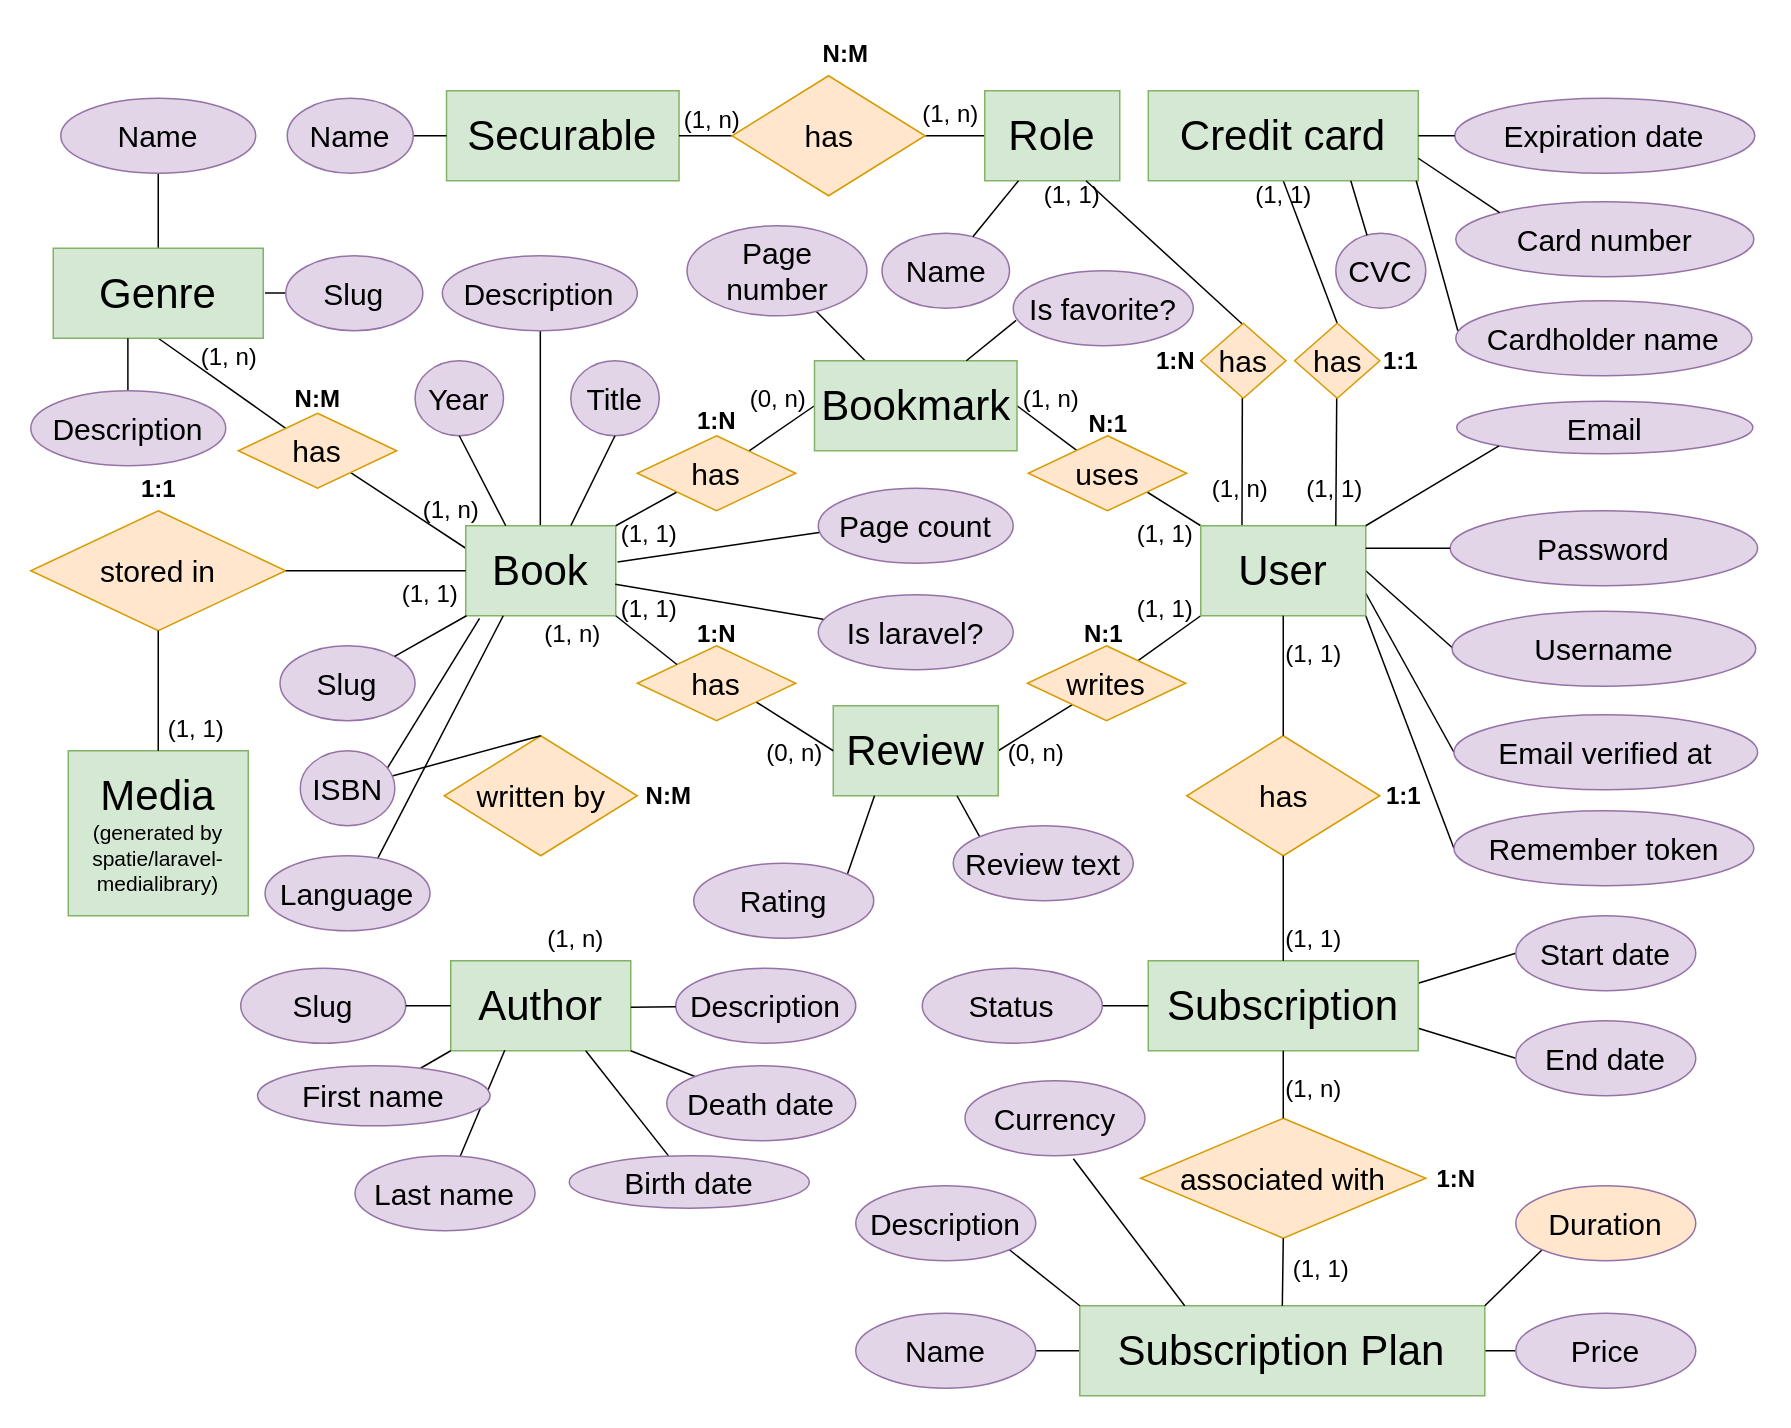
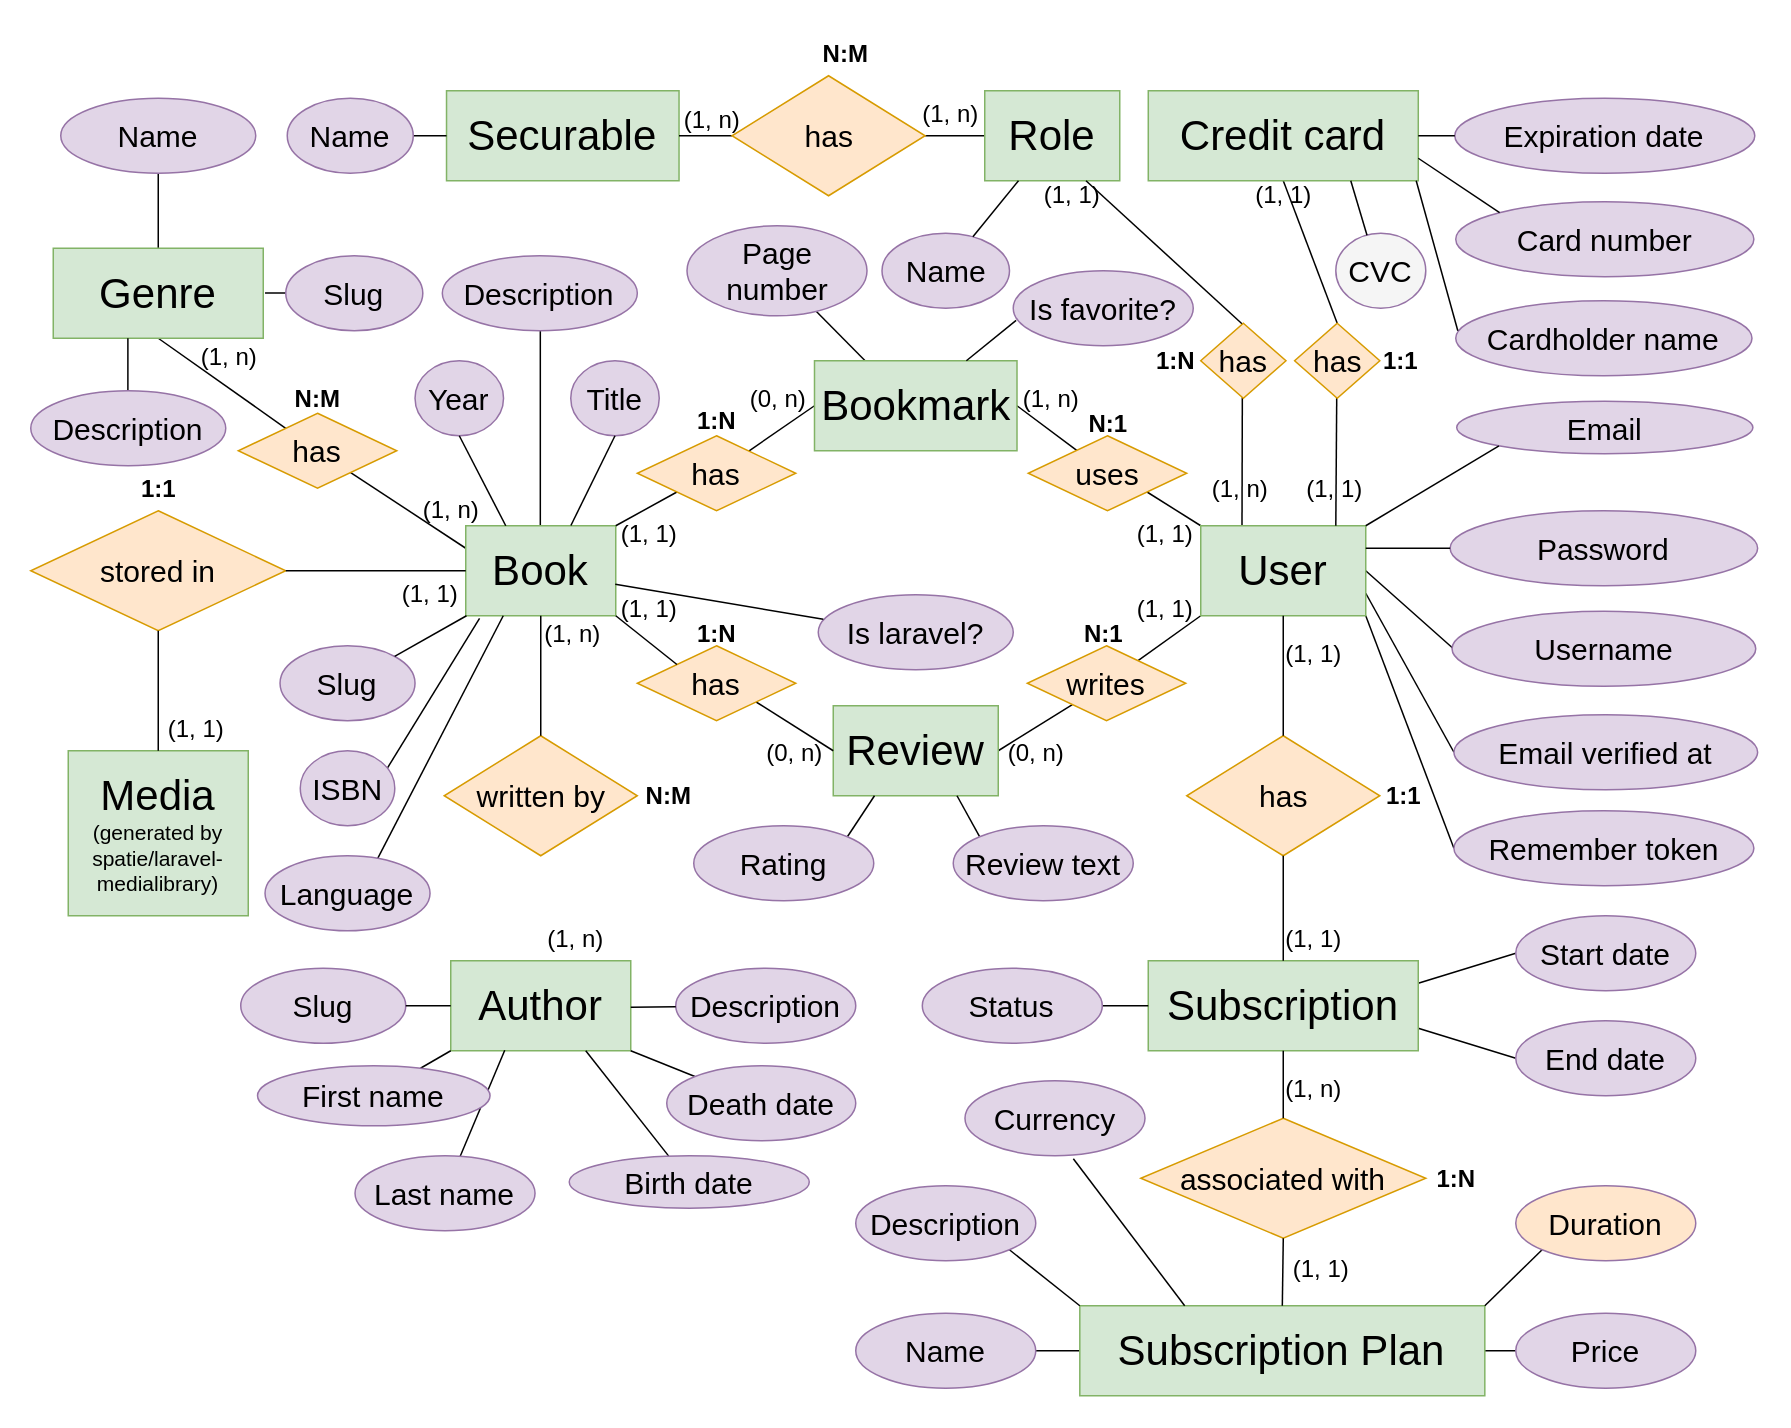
node "CVC": fillcolor #e1d5e7 -> #f5f5f5
node "Page count": removed
edge "Page count" -- "Book": removed
edge "ISBN" -- "written by": now "Book" -- "written by"
node "Rating": moved (784, 901) -> (784, 863)
